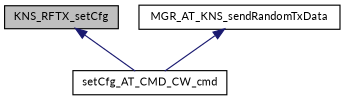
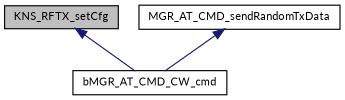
node "MGR_AT_KNS_sendRandomTxData": label "MGR_AT_KNS_sendRandomTxData" -> "MGR_AT_CMD_sendRandomTxData"
node "setCfg_AT_CMD_CW_cmd": label "setCfg_AT_CMD_CW_cmd" -> "bMGR_AT_CMD_CW_cmd"
